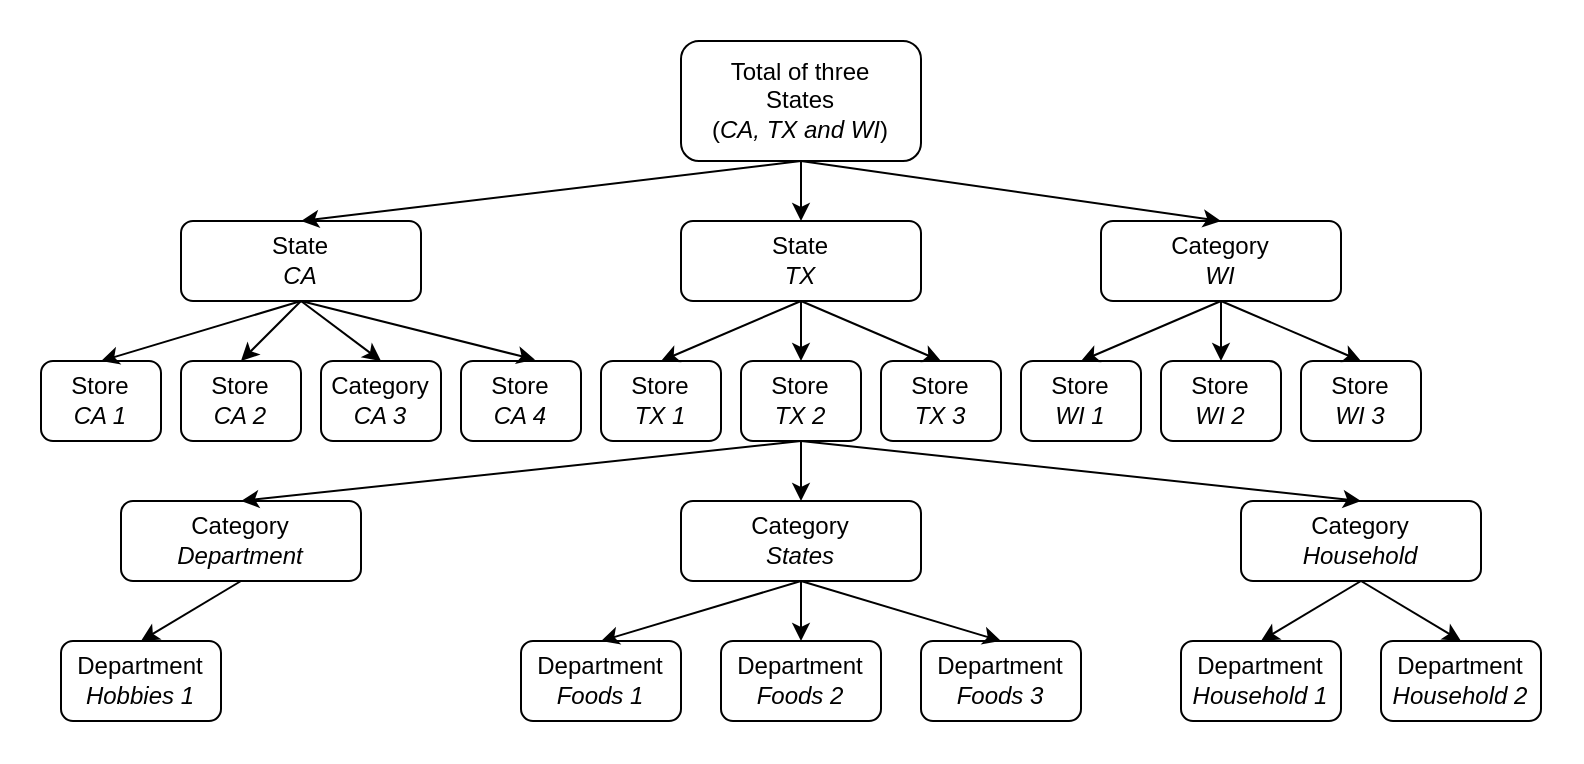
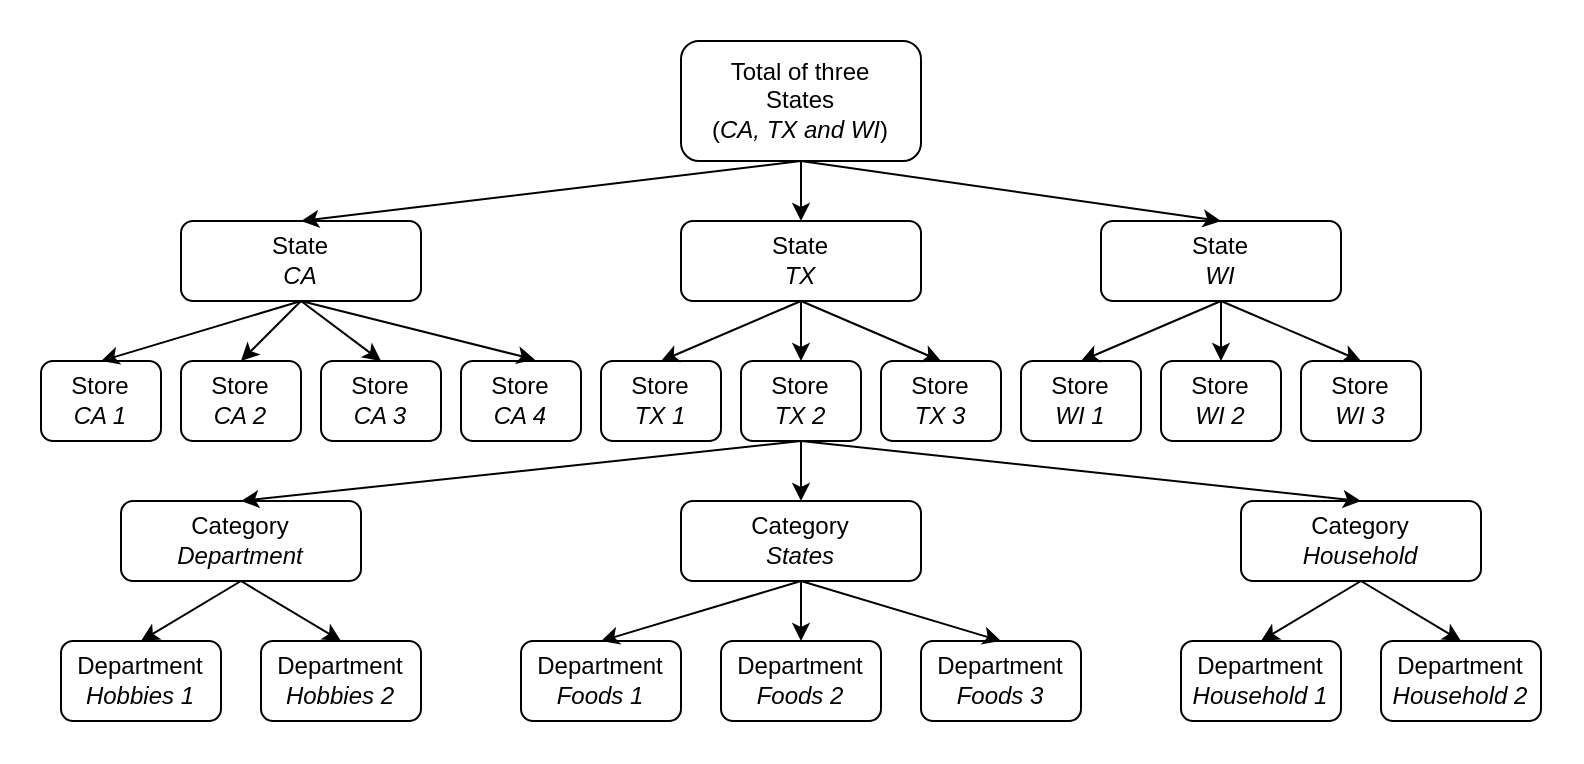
node "Category WI": label "Category WI" -> "State WI"
node "Category CA 3": label "Category CA 3" -> "Store CA 3"
edge "Category Department" -> "Department Hobbies 2": added
node "Department Hobbies 2": added
